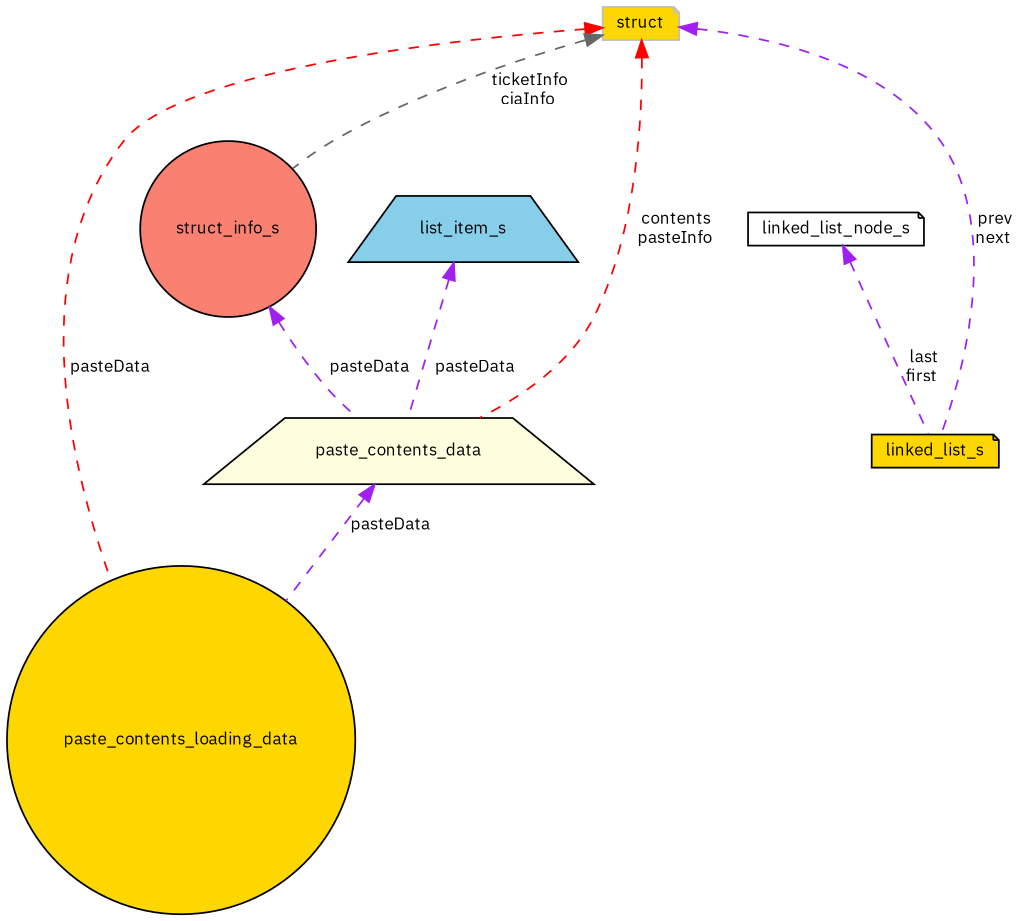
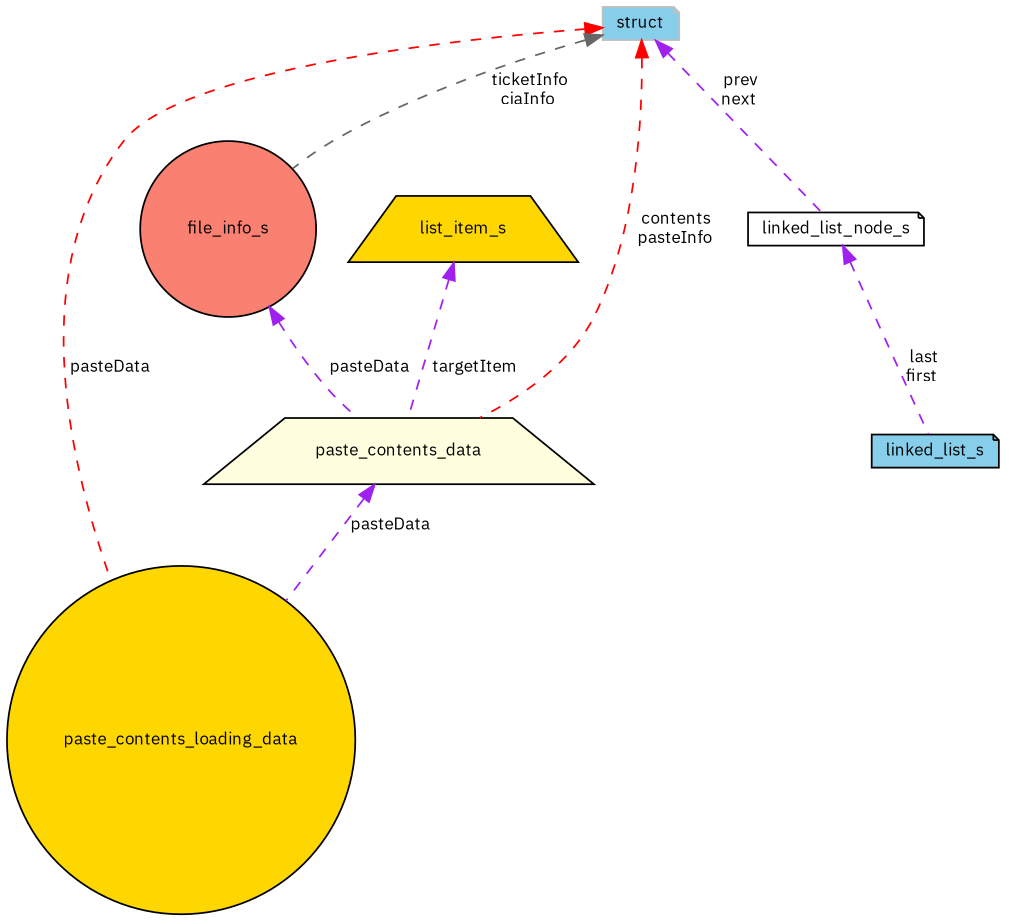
node "struct": fillcolor gold -> skyblue
edge "linked_list_s" -> "struct": now "linked_list_node_s" -> "struct"
node "struct_info_s": label "struct_info_s" -> "file_info_s"
node "list_item_s": fillcolor skyblue -> gold
edge "paste_contents_data" -> "list_item_s": label " pasteData" -> " targetItem"
node "linked_list_s": fillcolor gold -> skyblue
